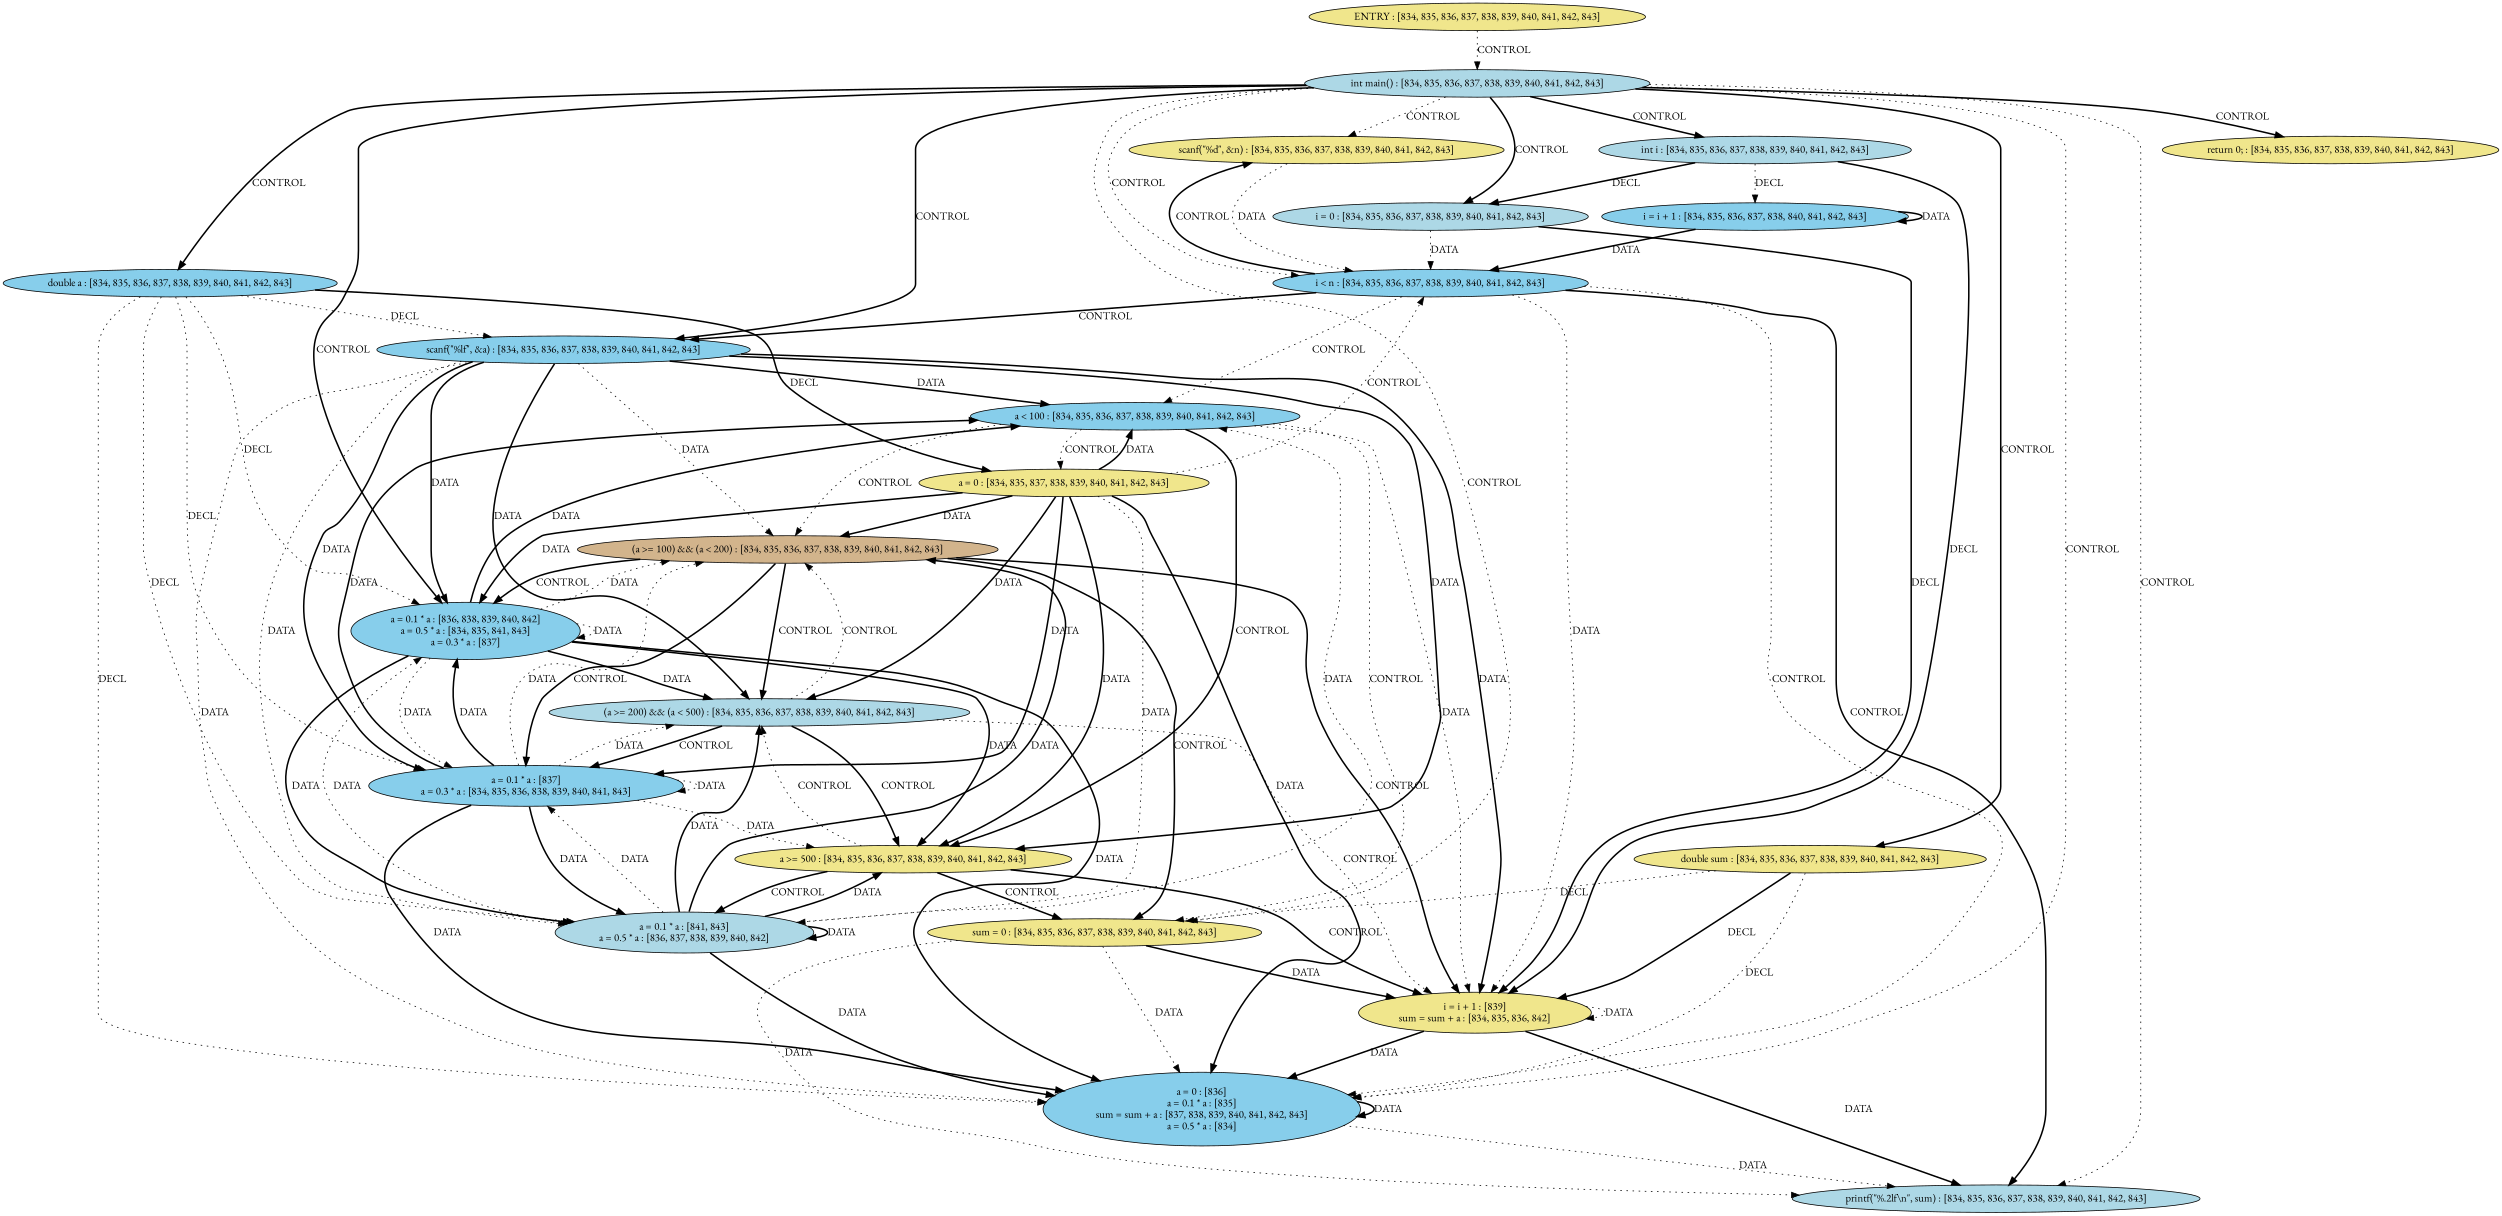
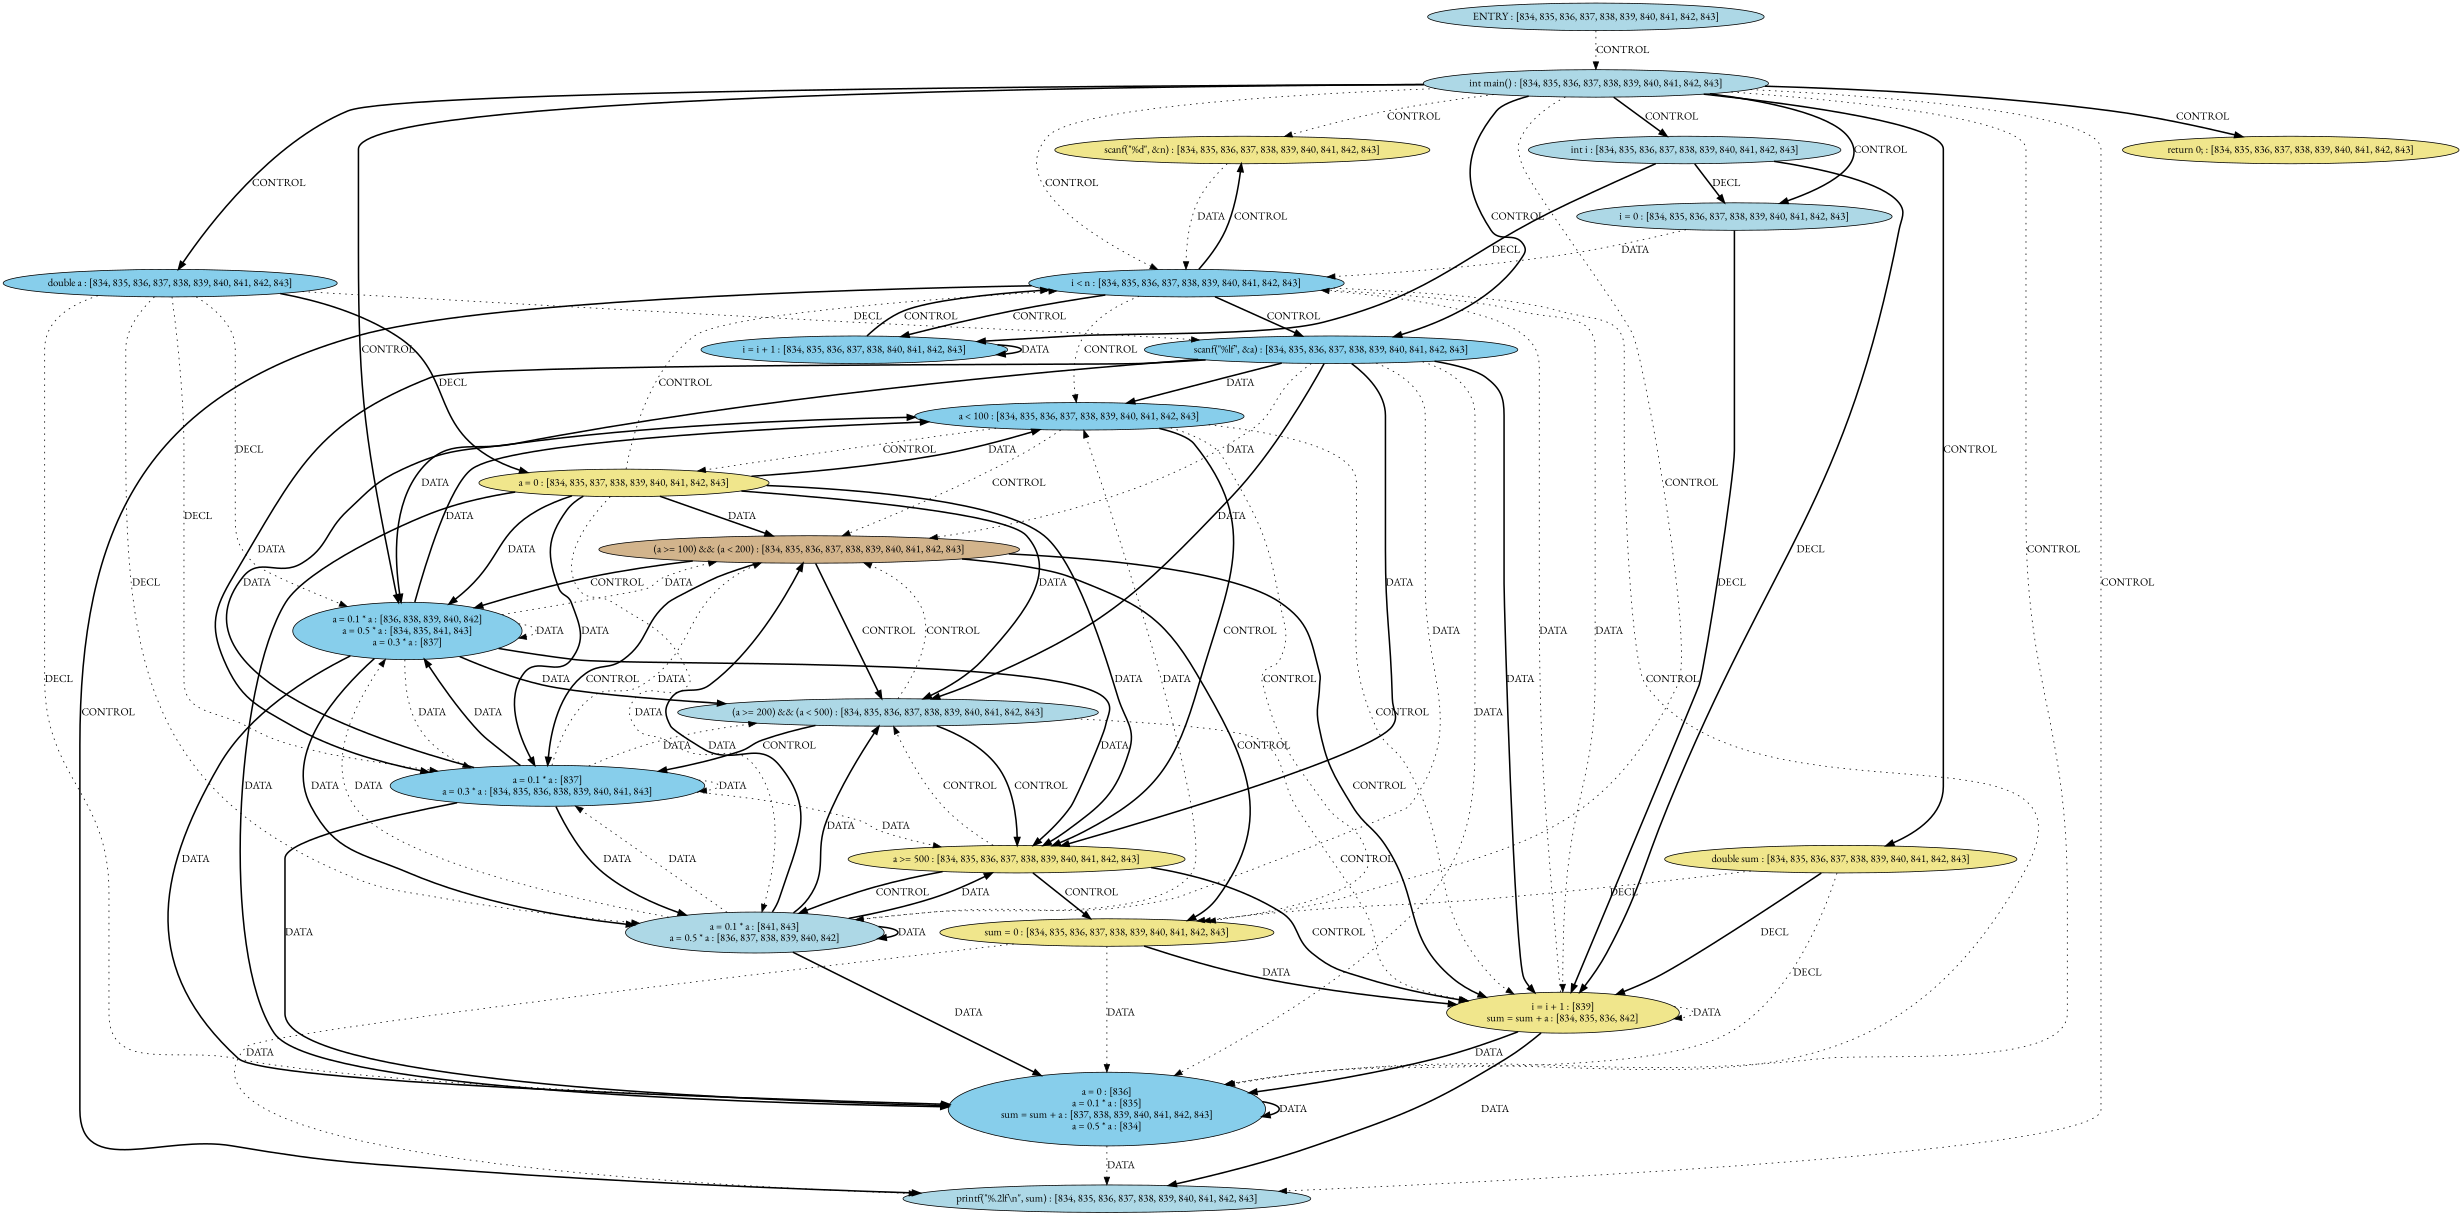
node "ENTRY : [834, 835, 836, 837, 838, 839, 840, 841, 842, 843]": fillcolor khaki -> lightblue
edge "int i : [834, 835, 836, 837, 838, 839, 840, 841, 842, 843]" -> "i = i + 1 : [834, 835, 836, 837, 838, 840, 841, 842, 843]": style dotted -> bold
edge "i = i + 1 : [834, 835, 836, 837, 838, 840, 841, 842, 843]" -> "i < n : [834, 835, 836, 837, 838, 839, 840, 841, 842, 843]": label "DATA" -> "CONTROL"
edge "i < n : [834, 835, 836, 837, 838, 839, 840, 841, 842, 843]" -> "i = i + 1 : [834, 835, 836, 837, 838, 840, 841, 842, 843]": added, label "CONTROL"
edge "i = i + 1 : [839] sum = sum + a : [834, 835, 836, 842]" -> "i < n : [834, 835, 836, 837, 838, 839, 840, 841, 842, 843]": added, label "DATA"
edge "a < 100 : [834, 835, 836, 837, 838, 839, 840, 841, 842, 843]" -> "i = i + 1 : [839] sum = sum + a : [834, 835, 836, 842]": label "DATA" -> "CONTROL"
